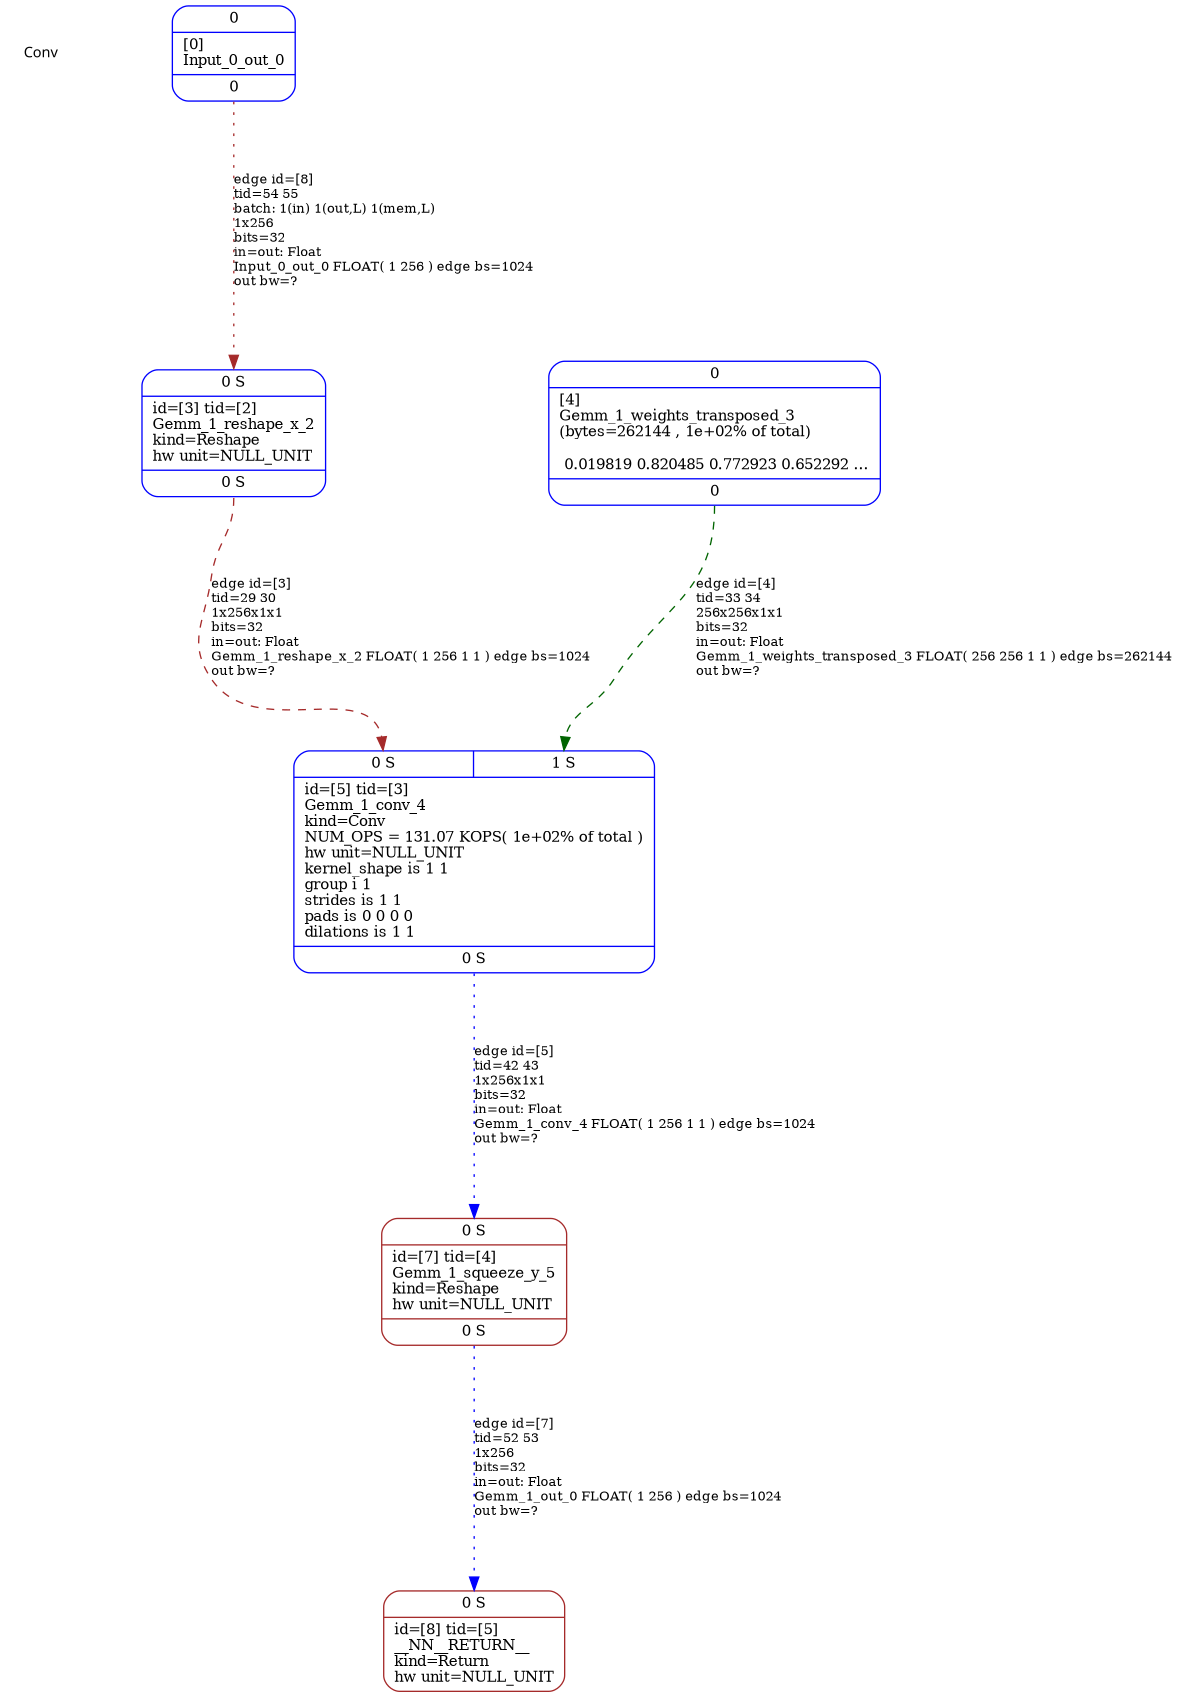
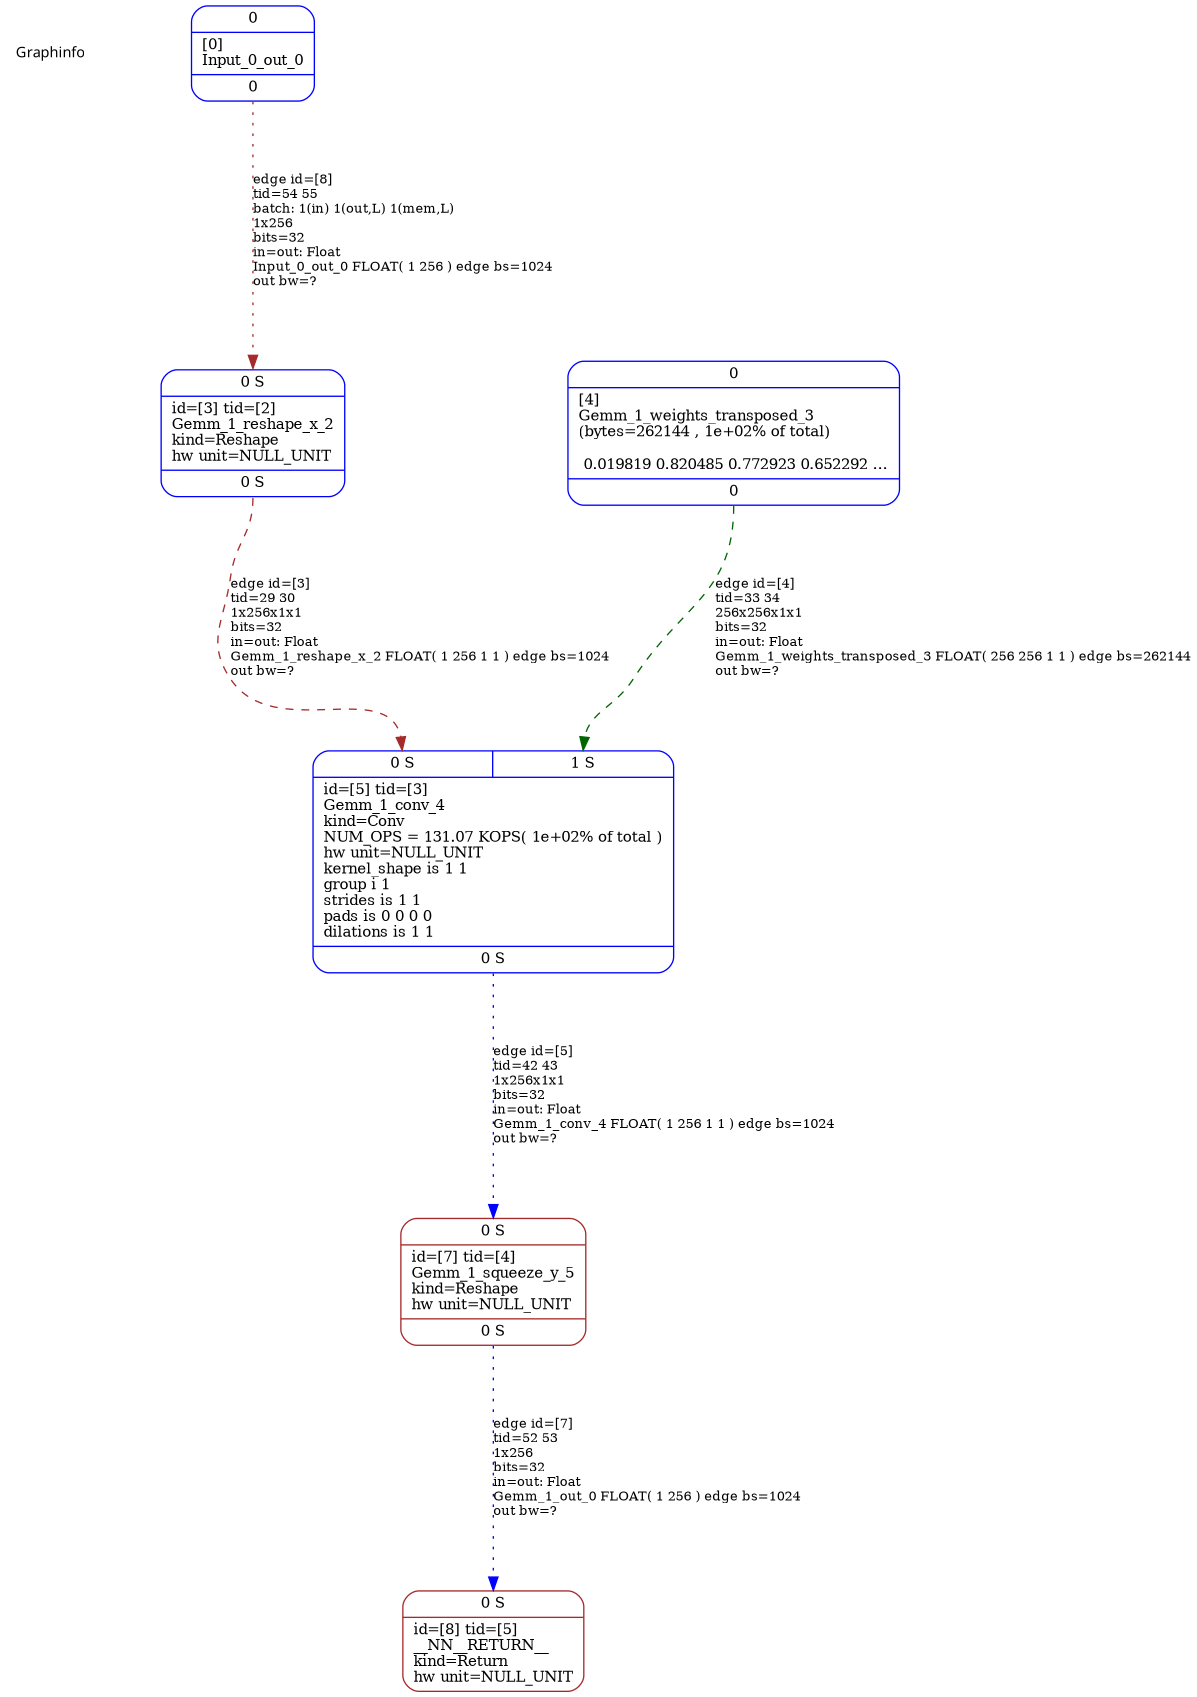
node "Conv": label "Conv" -> "Graphinfo"
